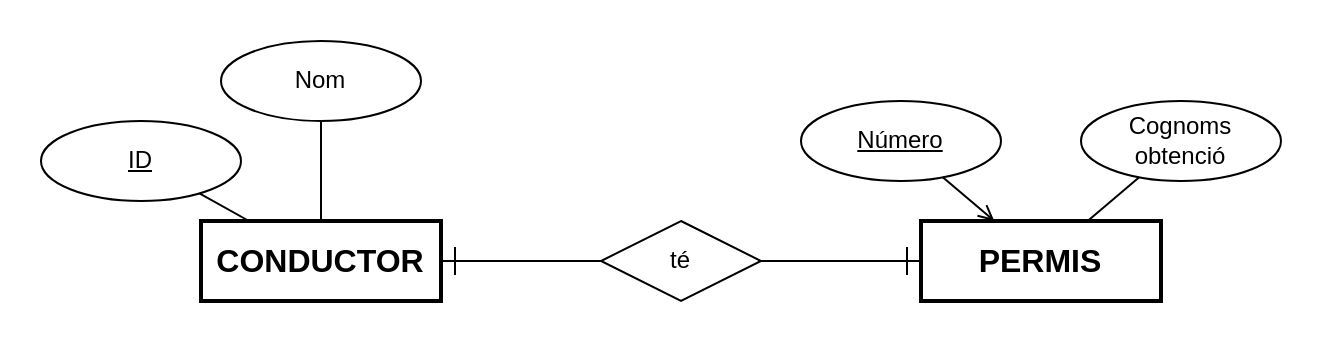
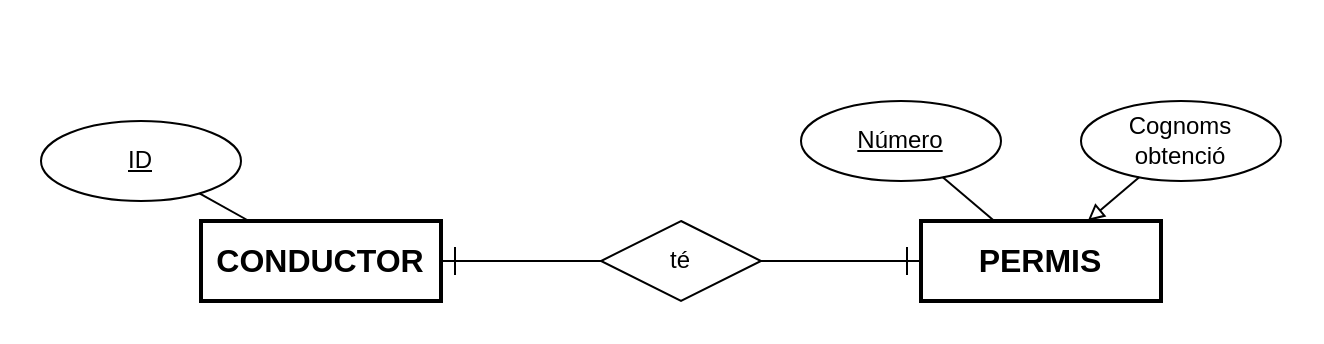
node "Nom": removed
edge "Nom" -- "CONDUCTOR": removed
edge "Cognoms obtenció" -- "PERMIS": arrowhead none -> block
edge "Número" -> "PERMIS": arrowhead open -> none
